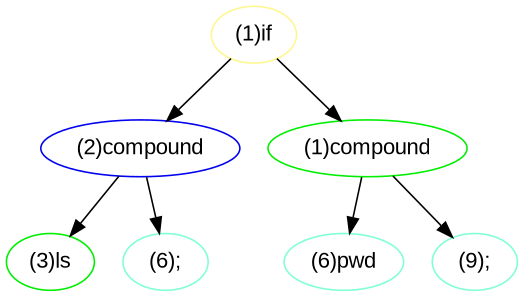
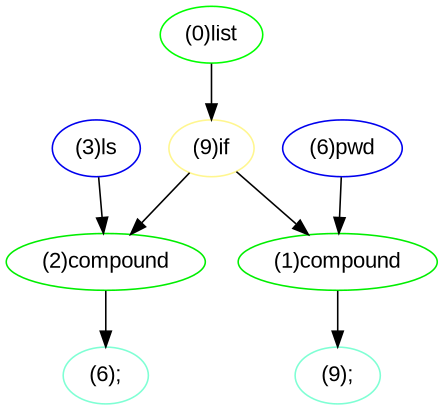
node "(0)list": added
node "(1)if": label "(1)if" -> "(9)if"
node "(2)compound": color blue2 -> green2
edge "(1)compound" -> "(6)pwd": reversed
edge "(2)compound" -> "(3)ls": reversed
node "(3)ls": color green2 -> blue2
node "(6)pwd": color aquamarine -> blue2
